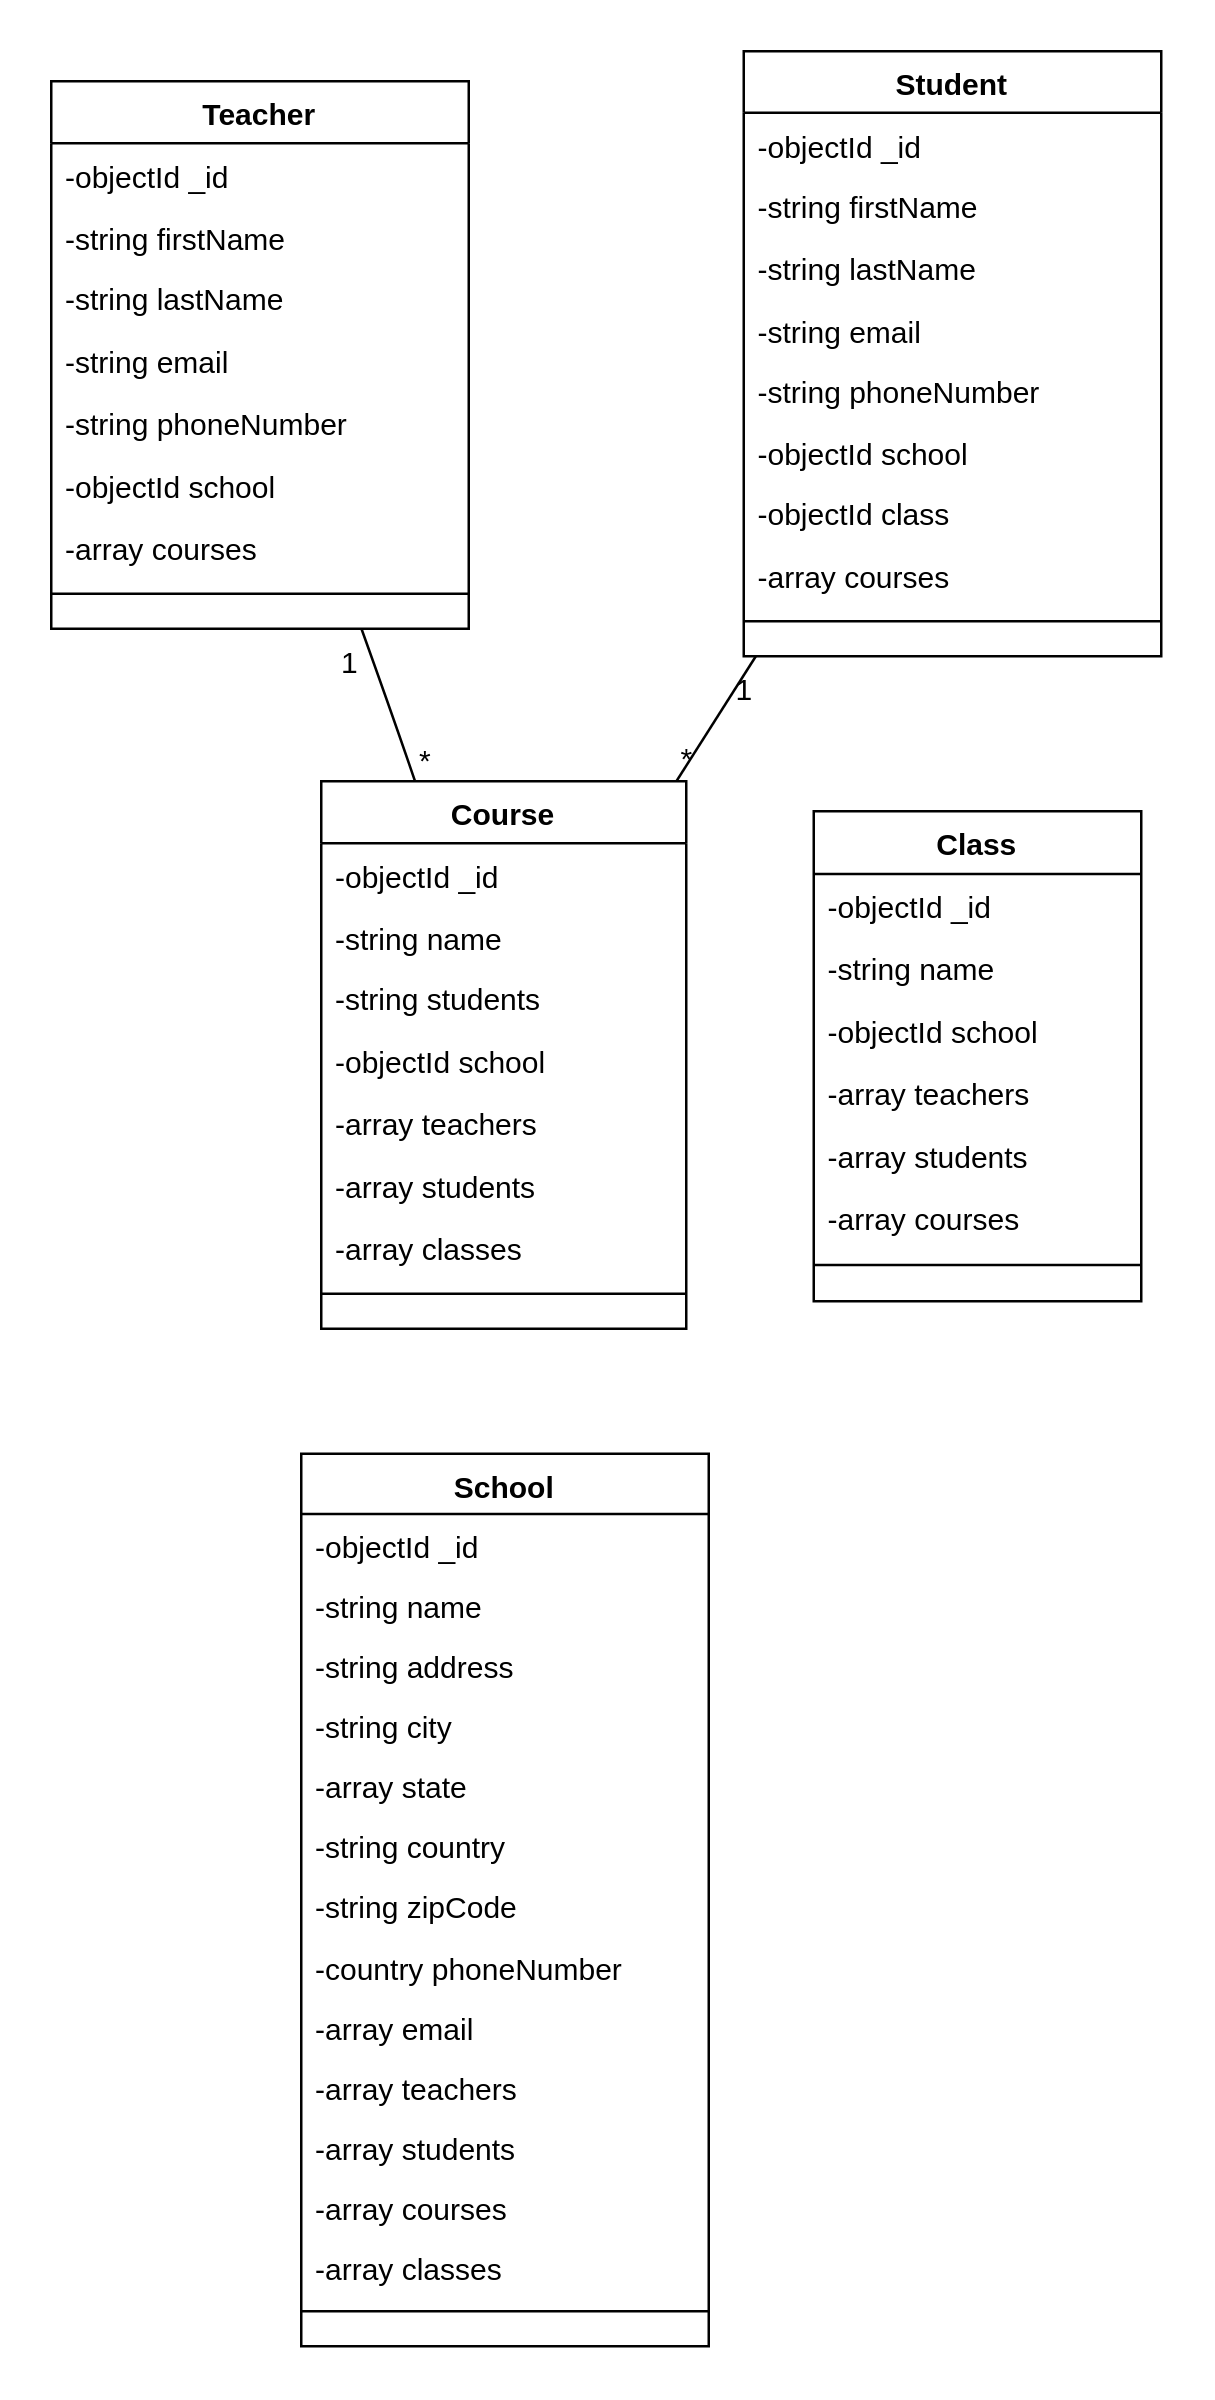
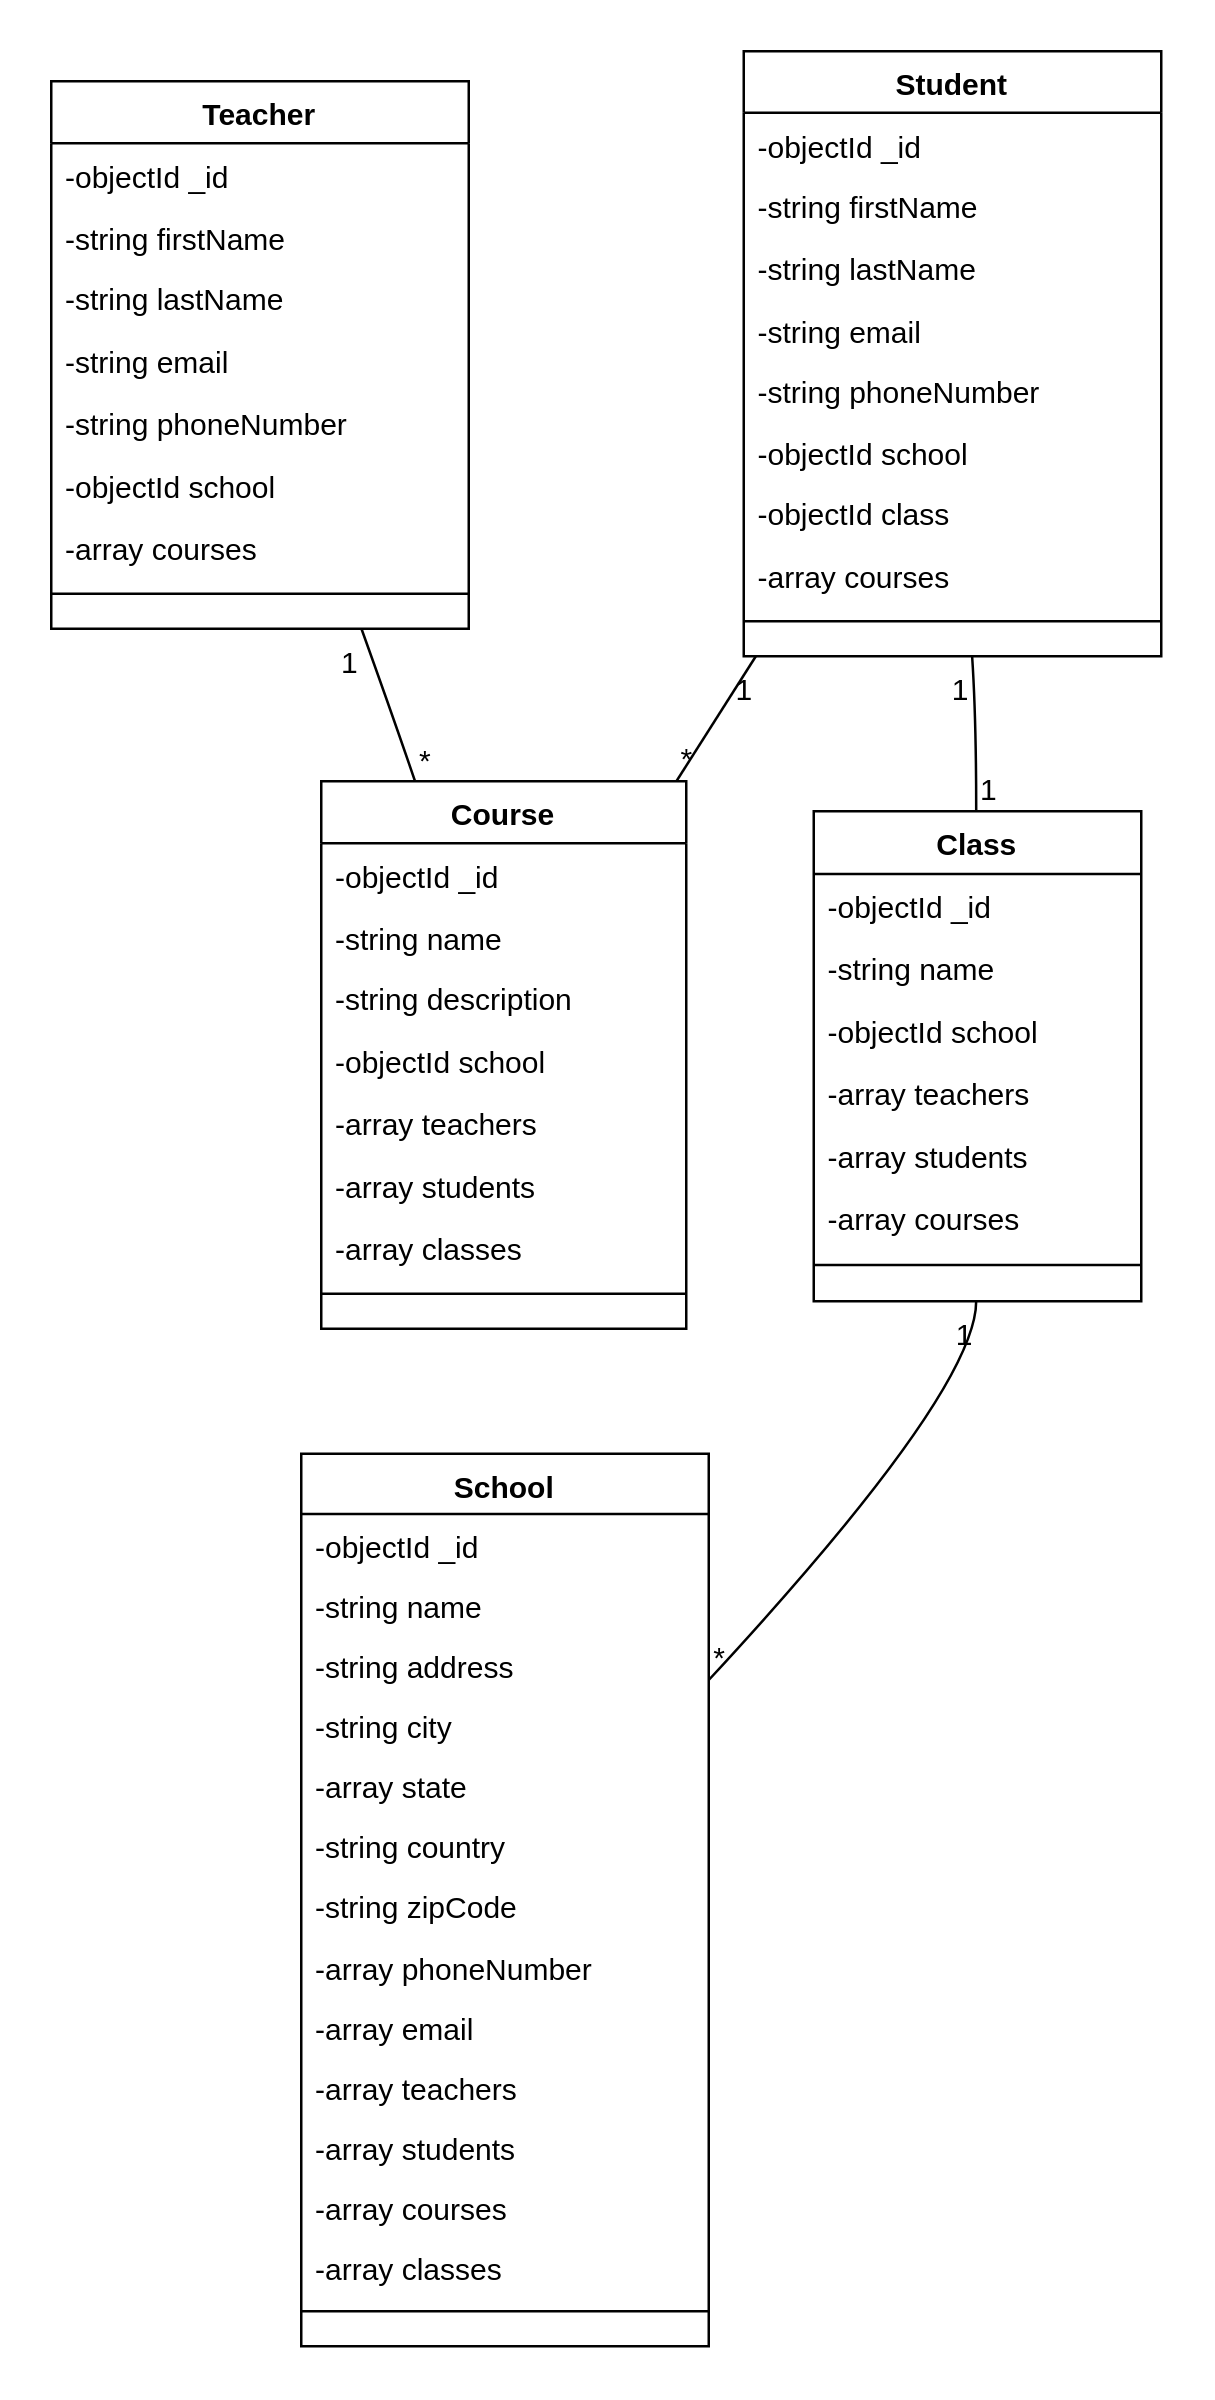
edge "Student" -- "Class": added, labels "1", "1"
node "-string students": label "-string students" -> "-string description"
edge "Class" -- "School": added, labels "1", "*"
node "-country phoneNumber": label "-country phoneNumber" -> "-array phoneNumber"
